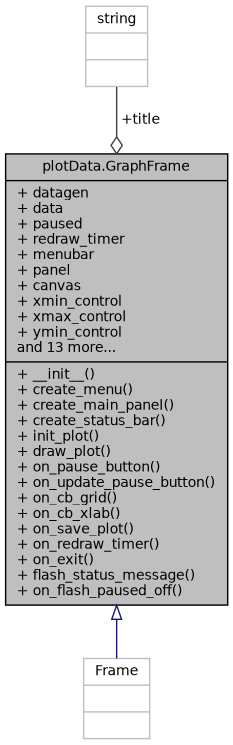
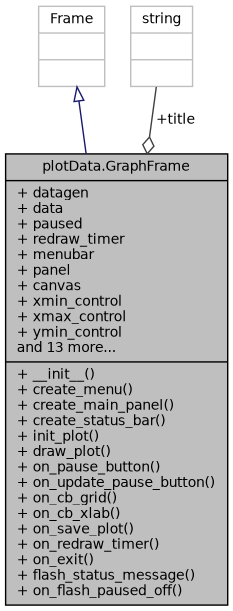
edge "Frame" -> "plotData.GraphFrame": reversed
